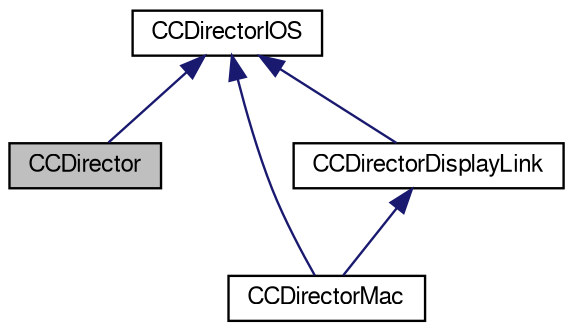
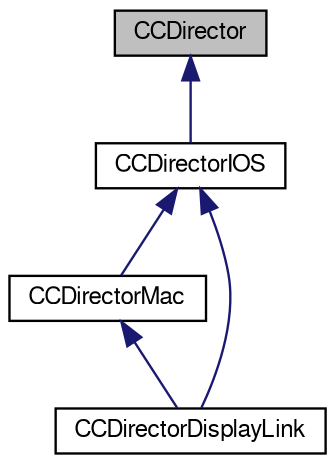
edge "CCDirector" -> "CCDirectorIOS": reversed
edge "CCDirectorMac" -> "CCDirectorDisplayLink": reversed
